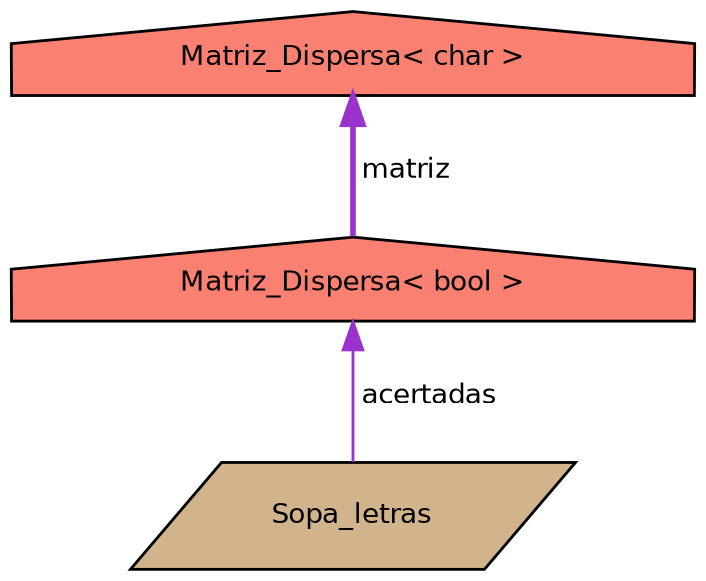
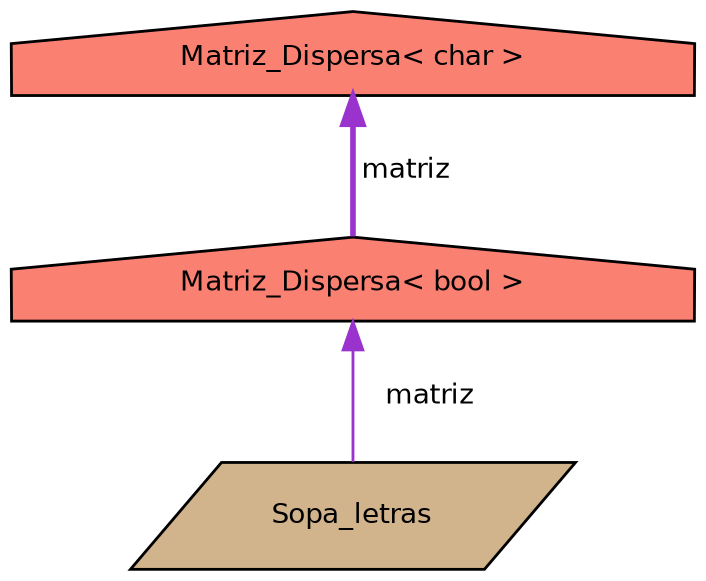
edge "Sopa_letras" -> "Matriz_Dispersa< bool >": label " acertadas" -> " matriz"
